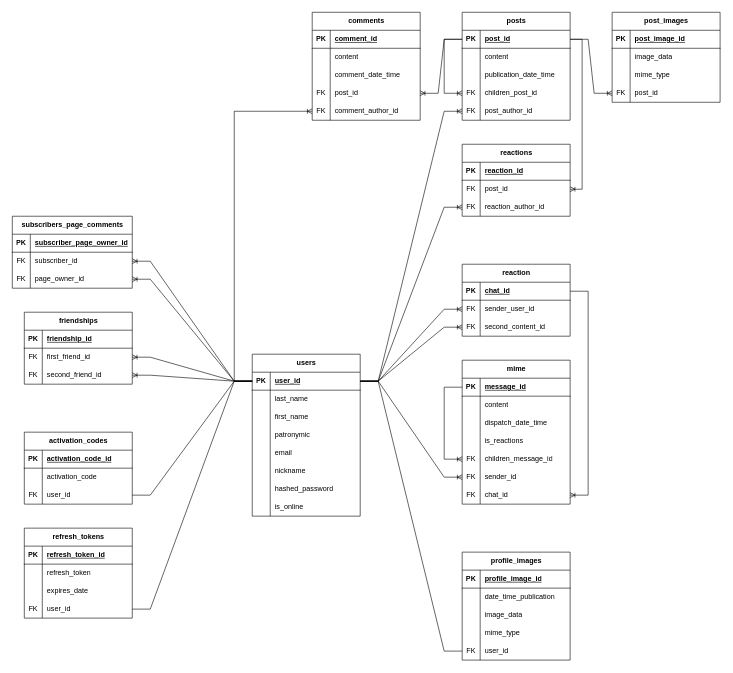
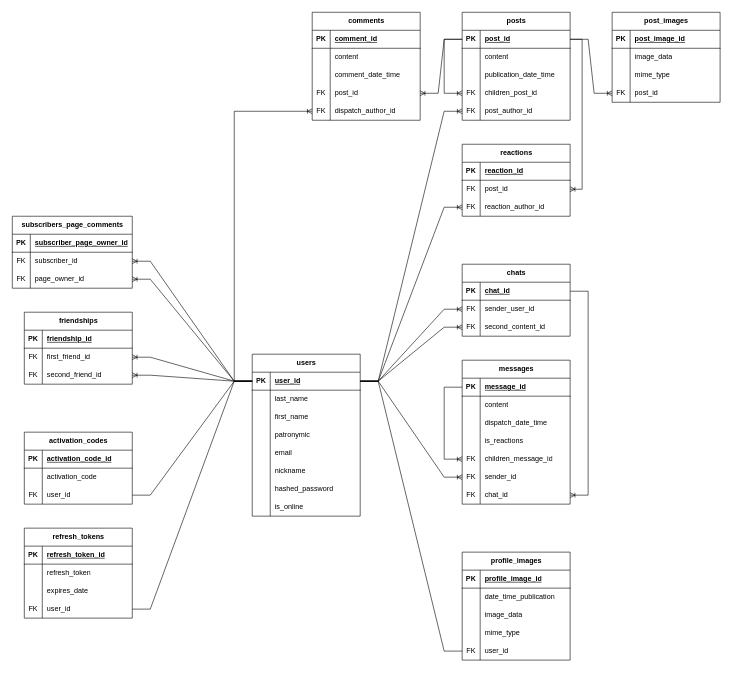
node "comment_author_id": label "comment_author_id" -> "dispatch_author_id"
node "reaction": label "reaction" -> "chats"
node "mime": label "mime" -> "messages"
